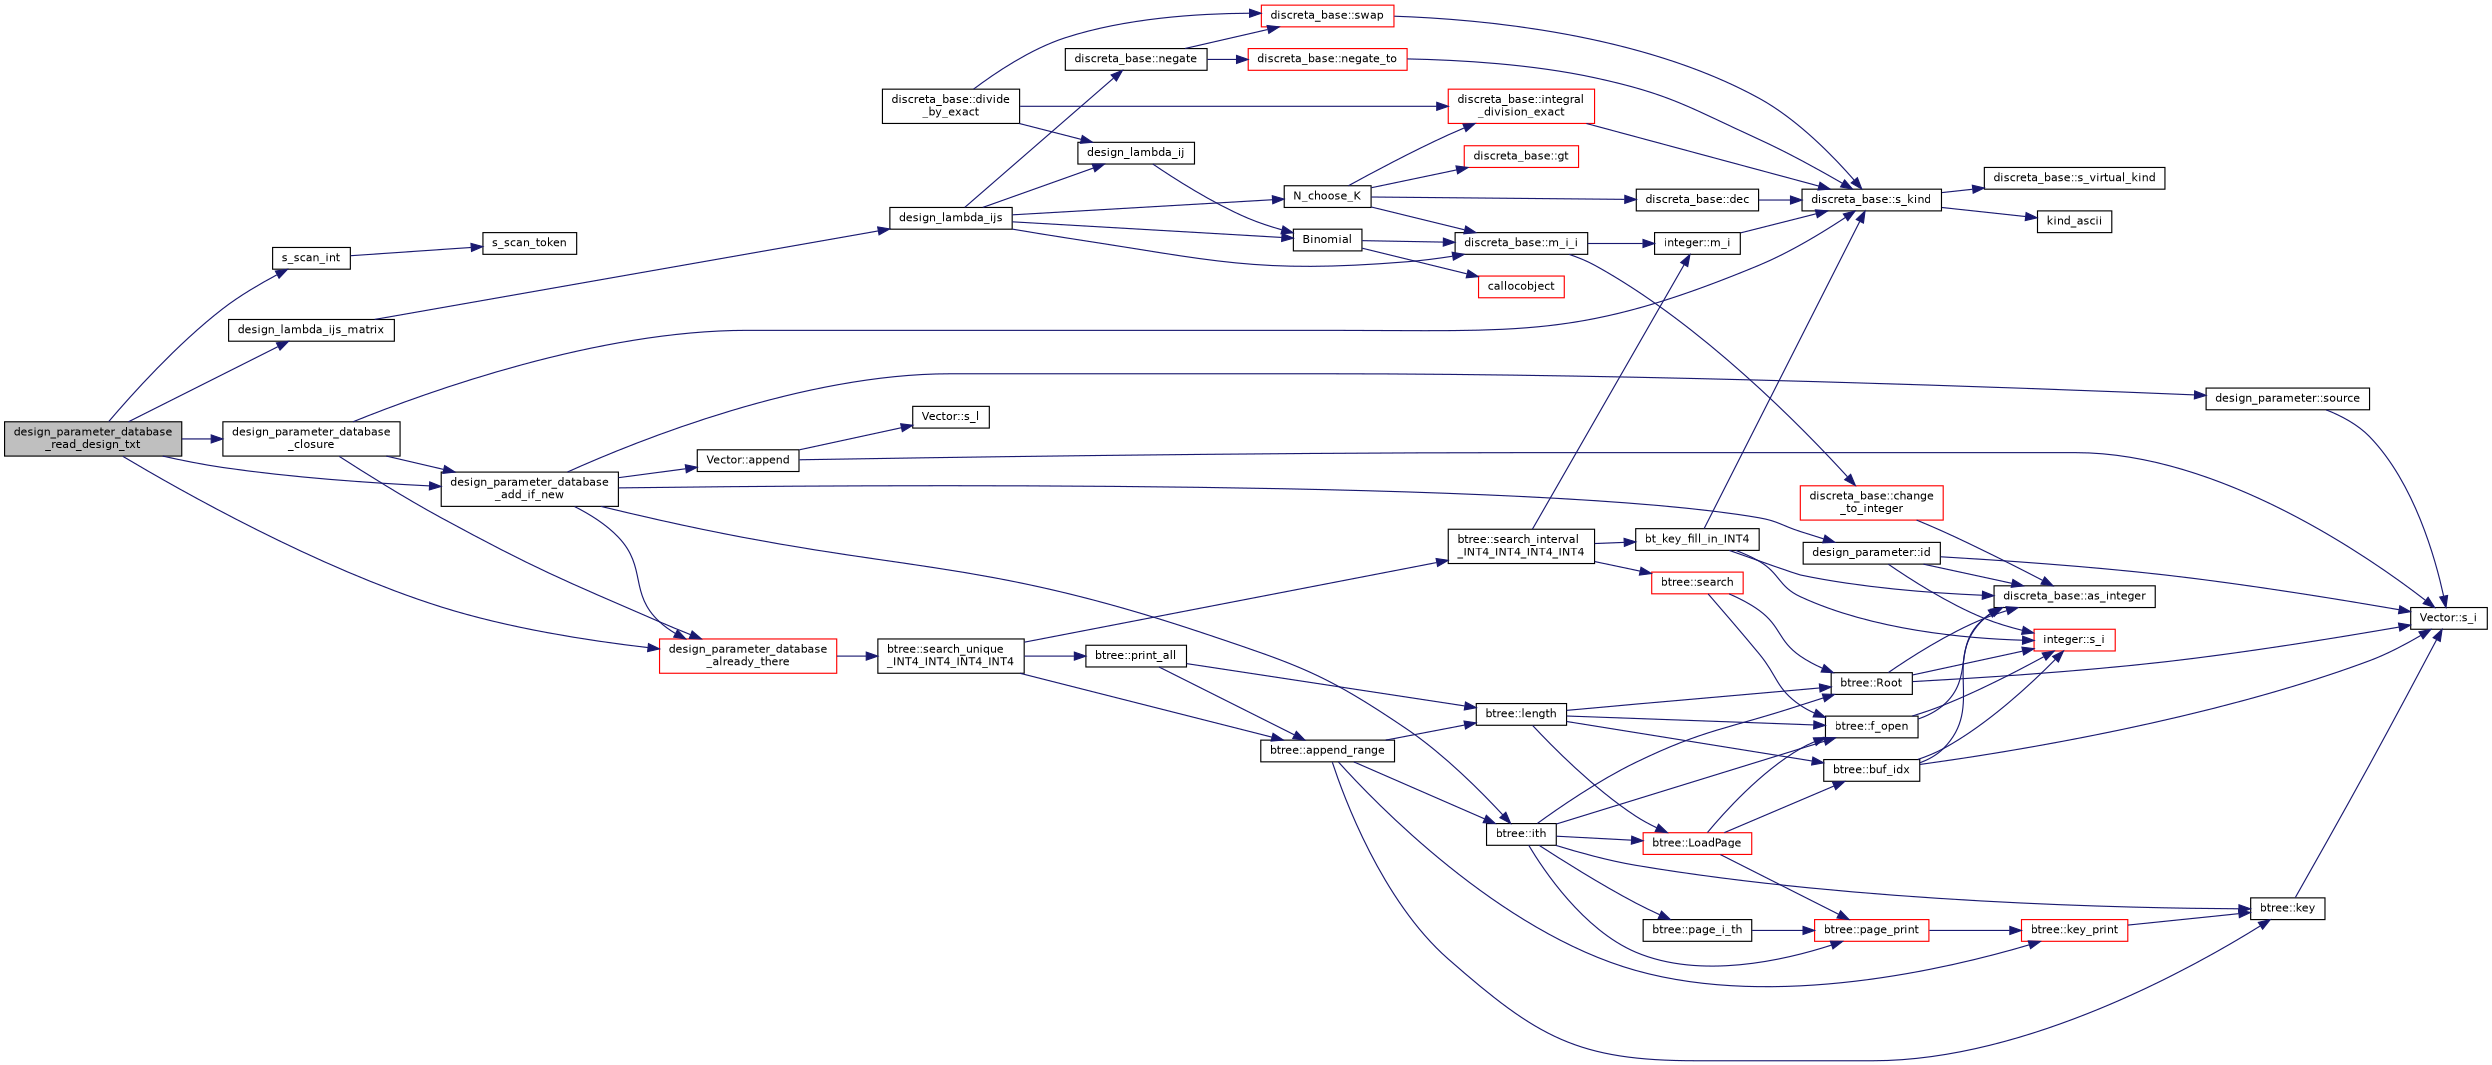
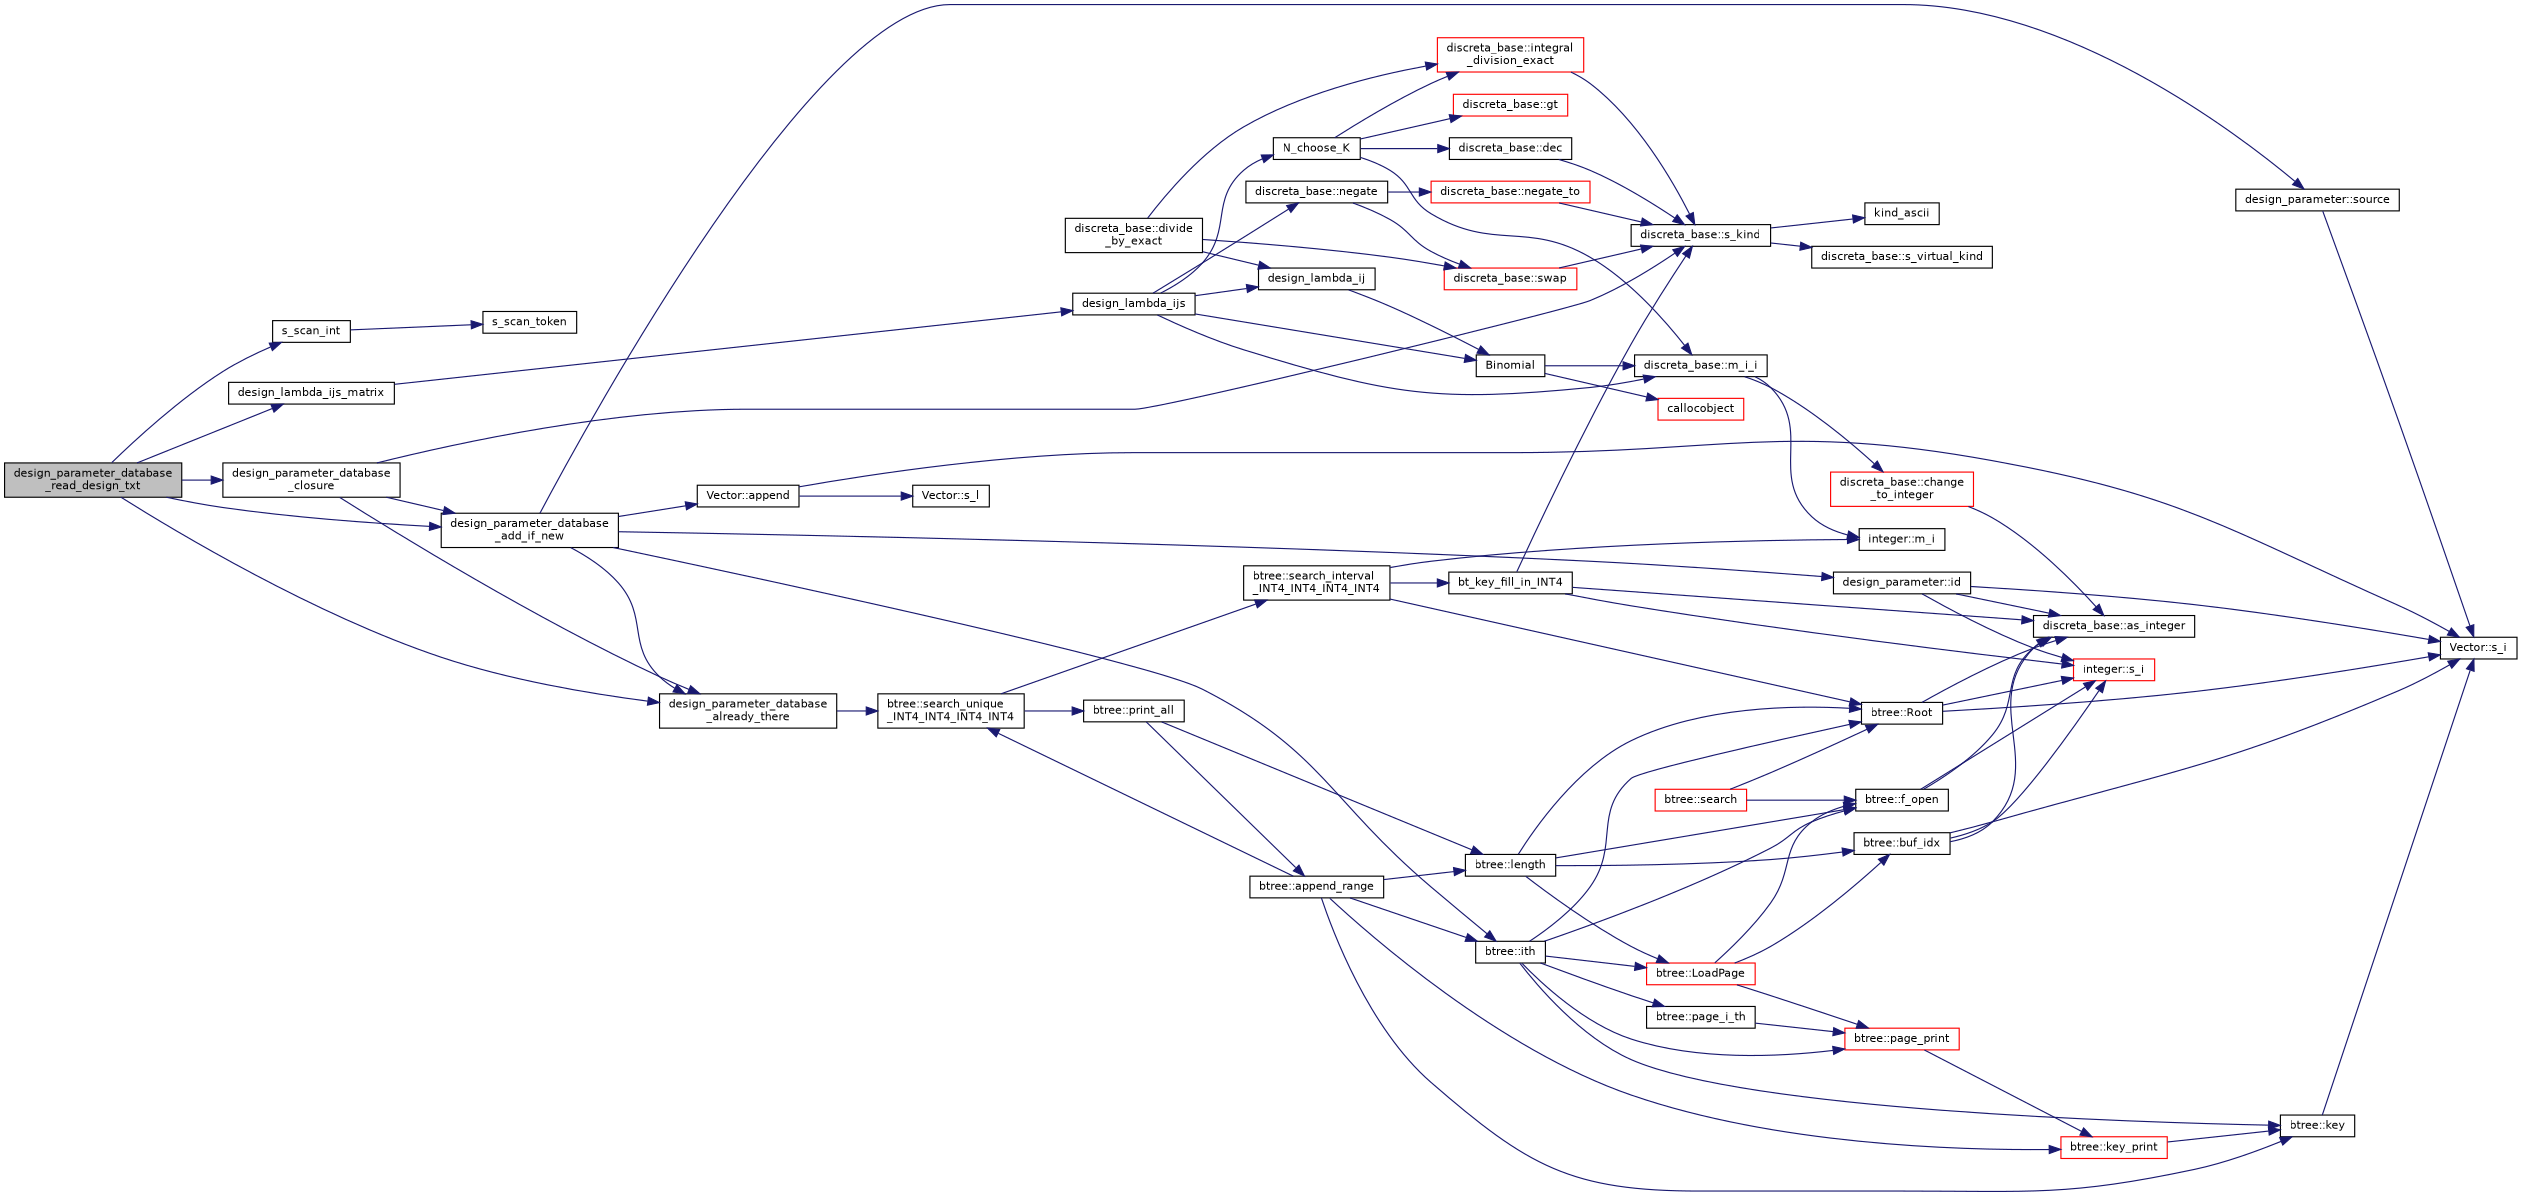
edge "integer::m_i" -> "discreta_base::s_kind": removed
edge "btree::search_interval _INT4_INT4_INT4_INT4" -> "btree::search": now "btree::search_interval _INT4_INT4_INT4_INT4" -> "btree::Root"
node "design_parameter_database _already_there": color red -> black
edge "btree::search_unique _INT4_INT4_INT4_INT4" -> "btree::append_range": reversed
